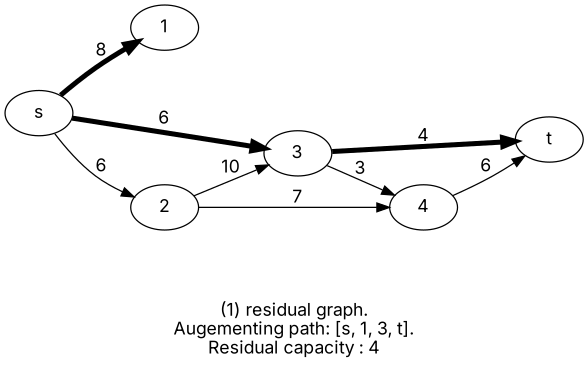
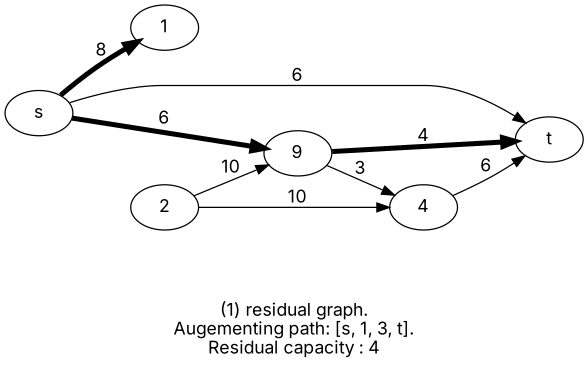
node "3": label "3" -> "9"
edge "s" -> "2": now "s" -> "t"
edge "2" -> "4": label "7" -> "10"
